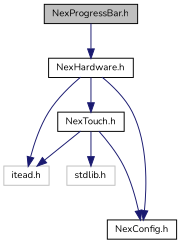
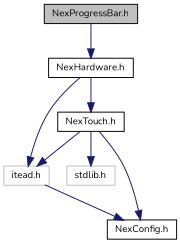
edge "NexHardware.h" -> "NexConfig.h": now "itead.h" -> "NexConfig.h"
